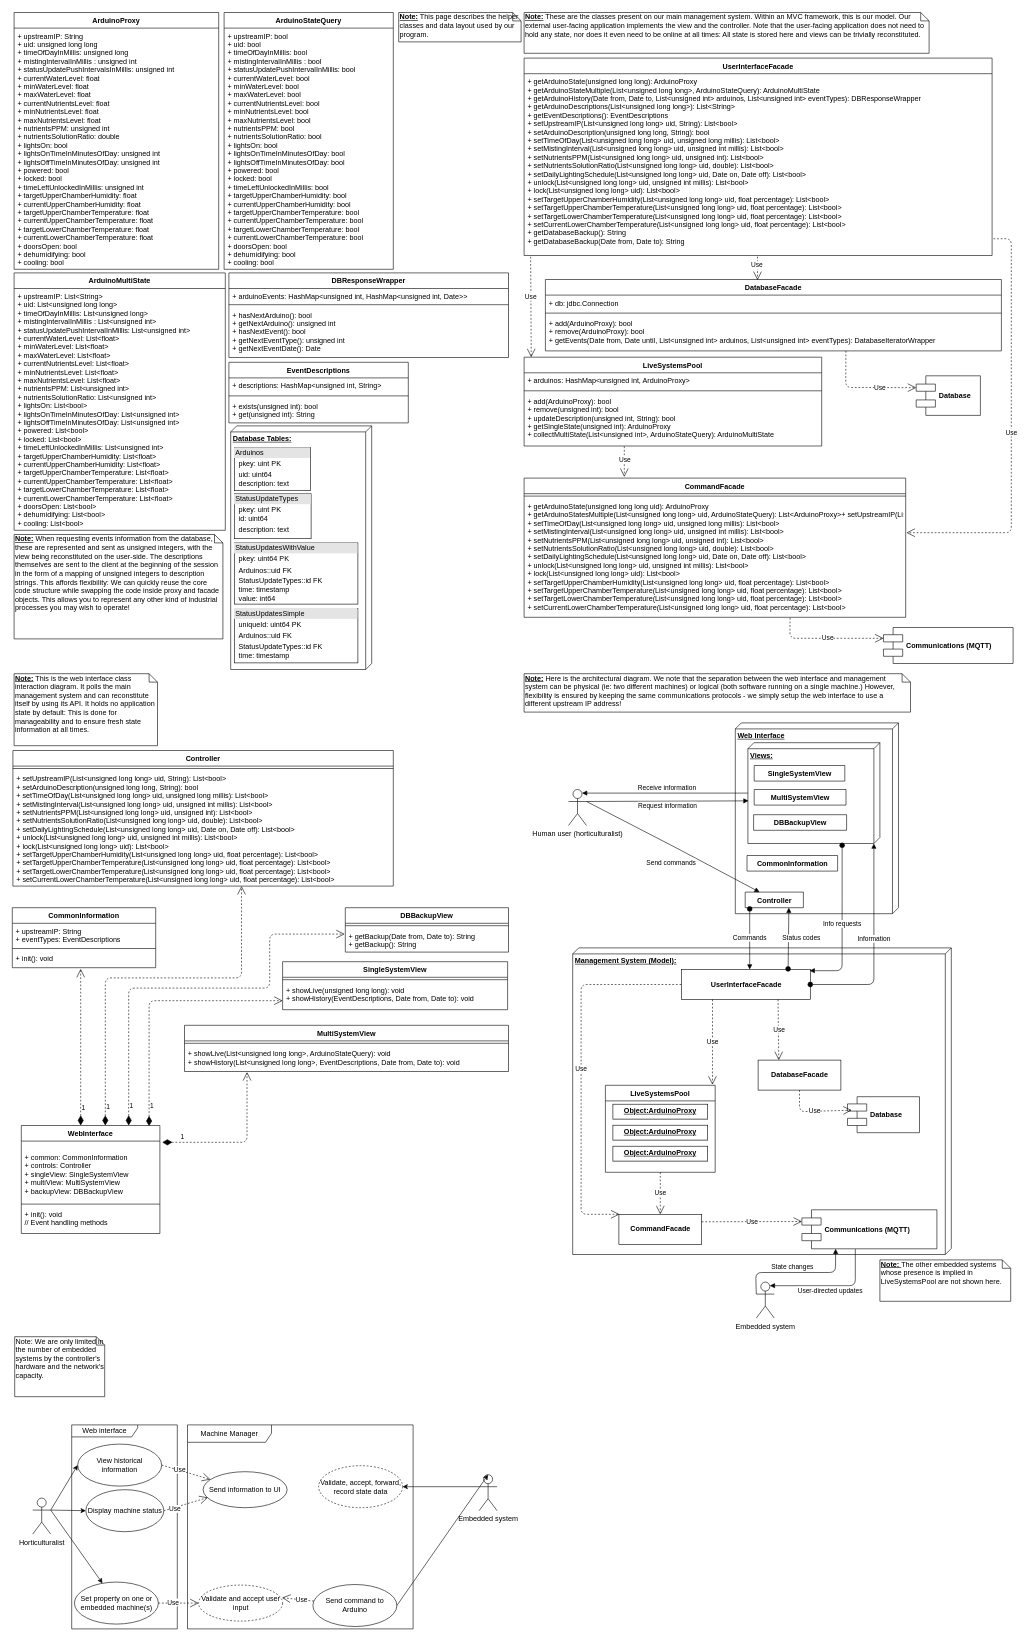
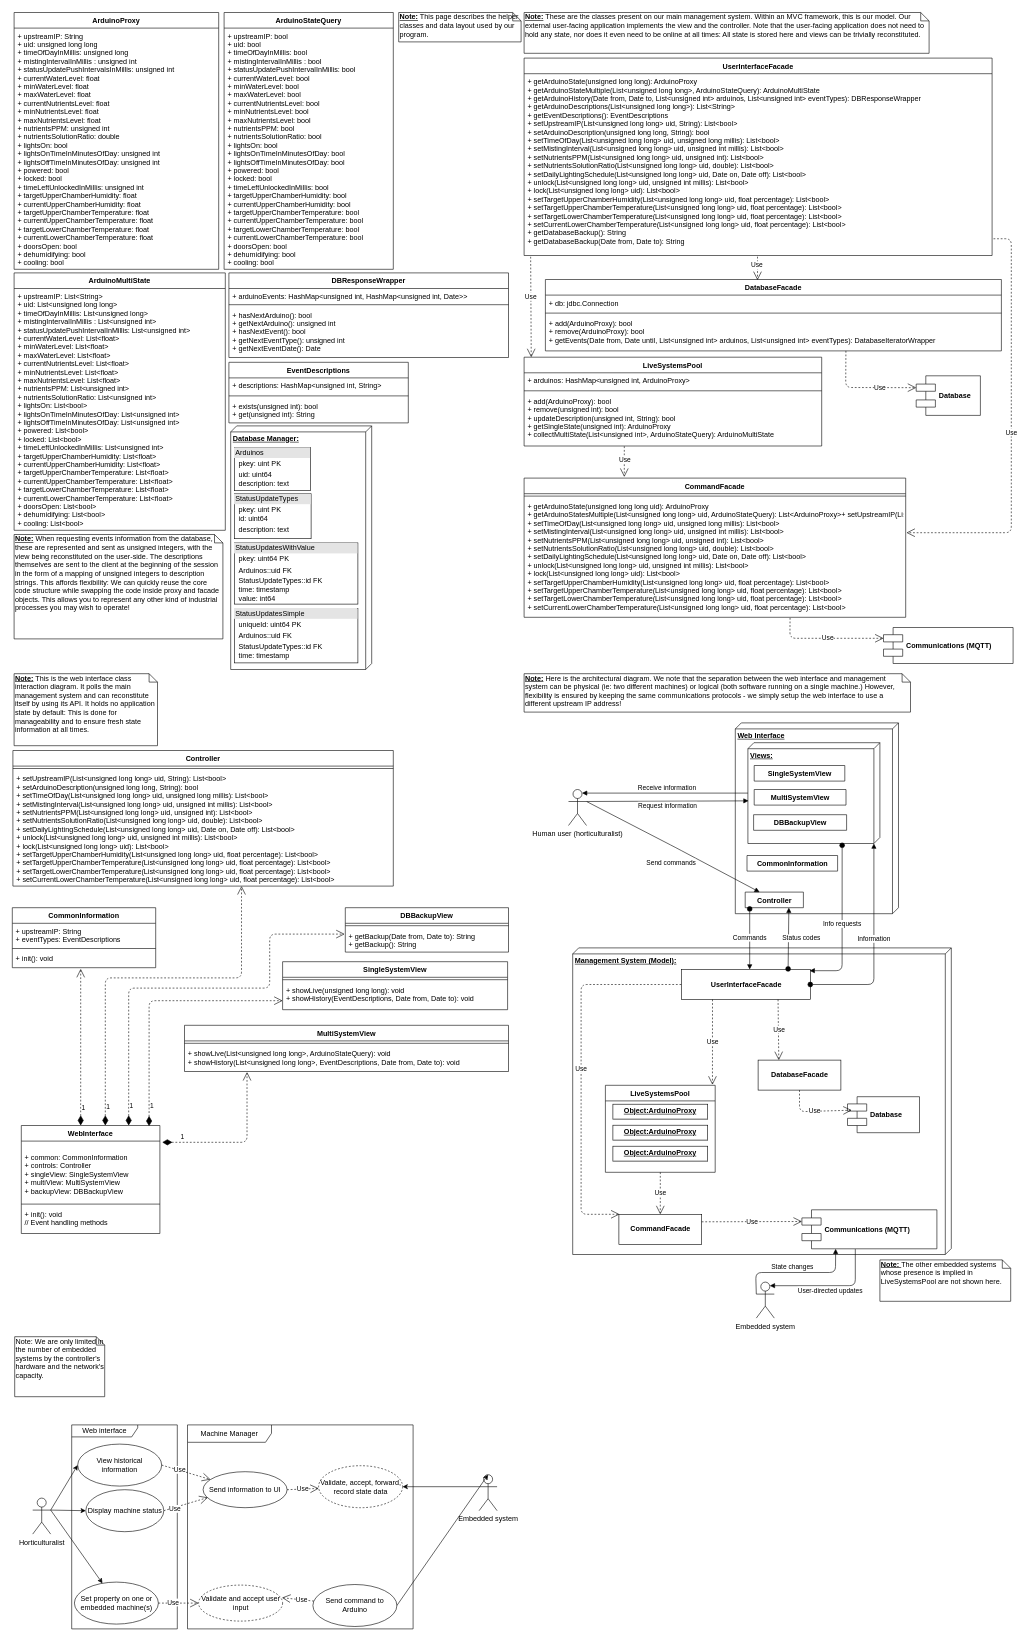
node "Database Tables:": label "Database Tables:" -> "Database Manager:"
edge "Send information to UI" -> "Validate, accept, forward, record state data": added, label "Use"
